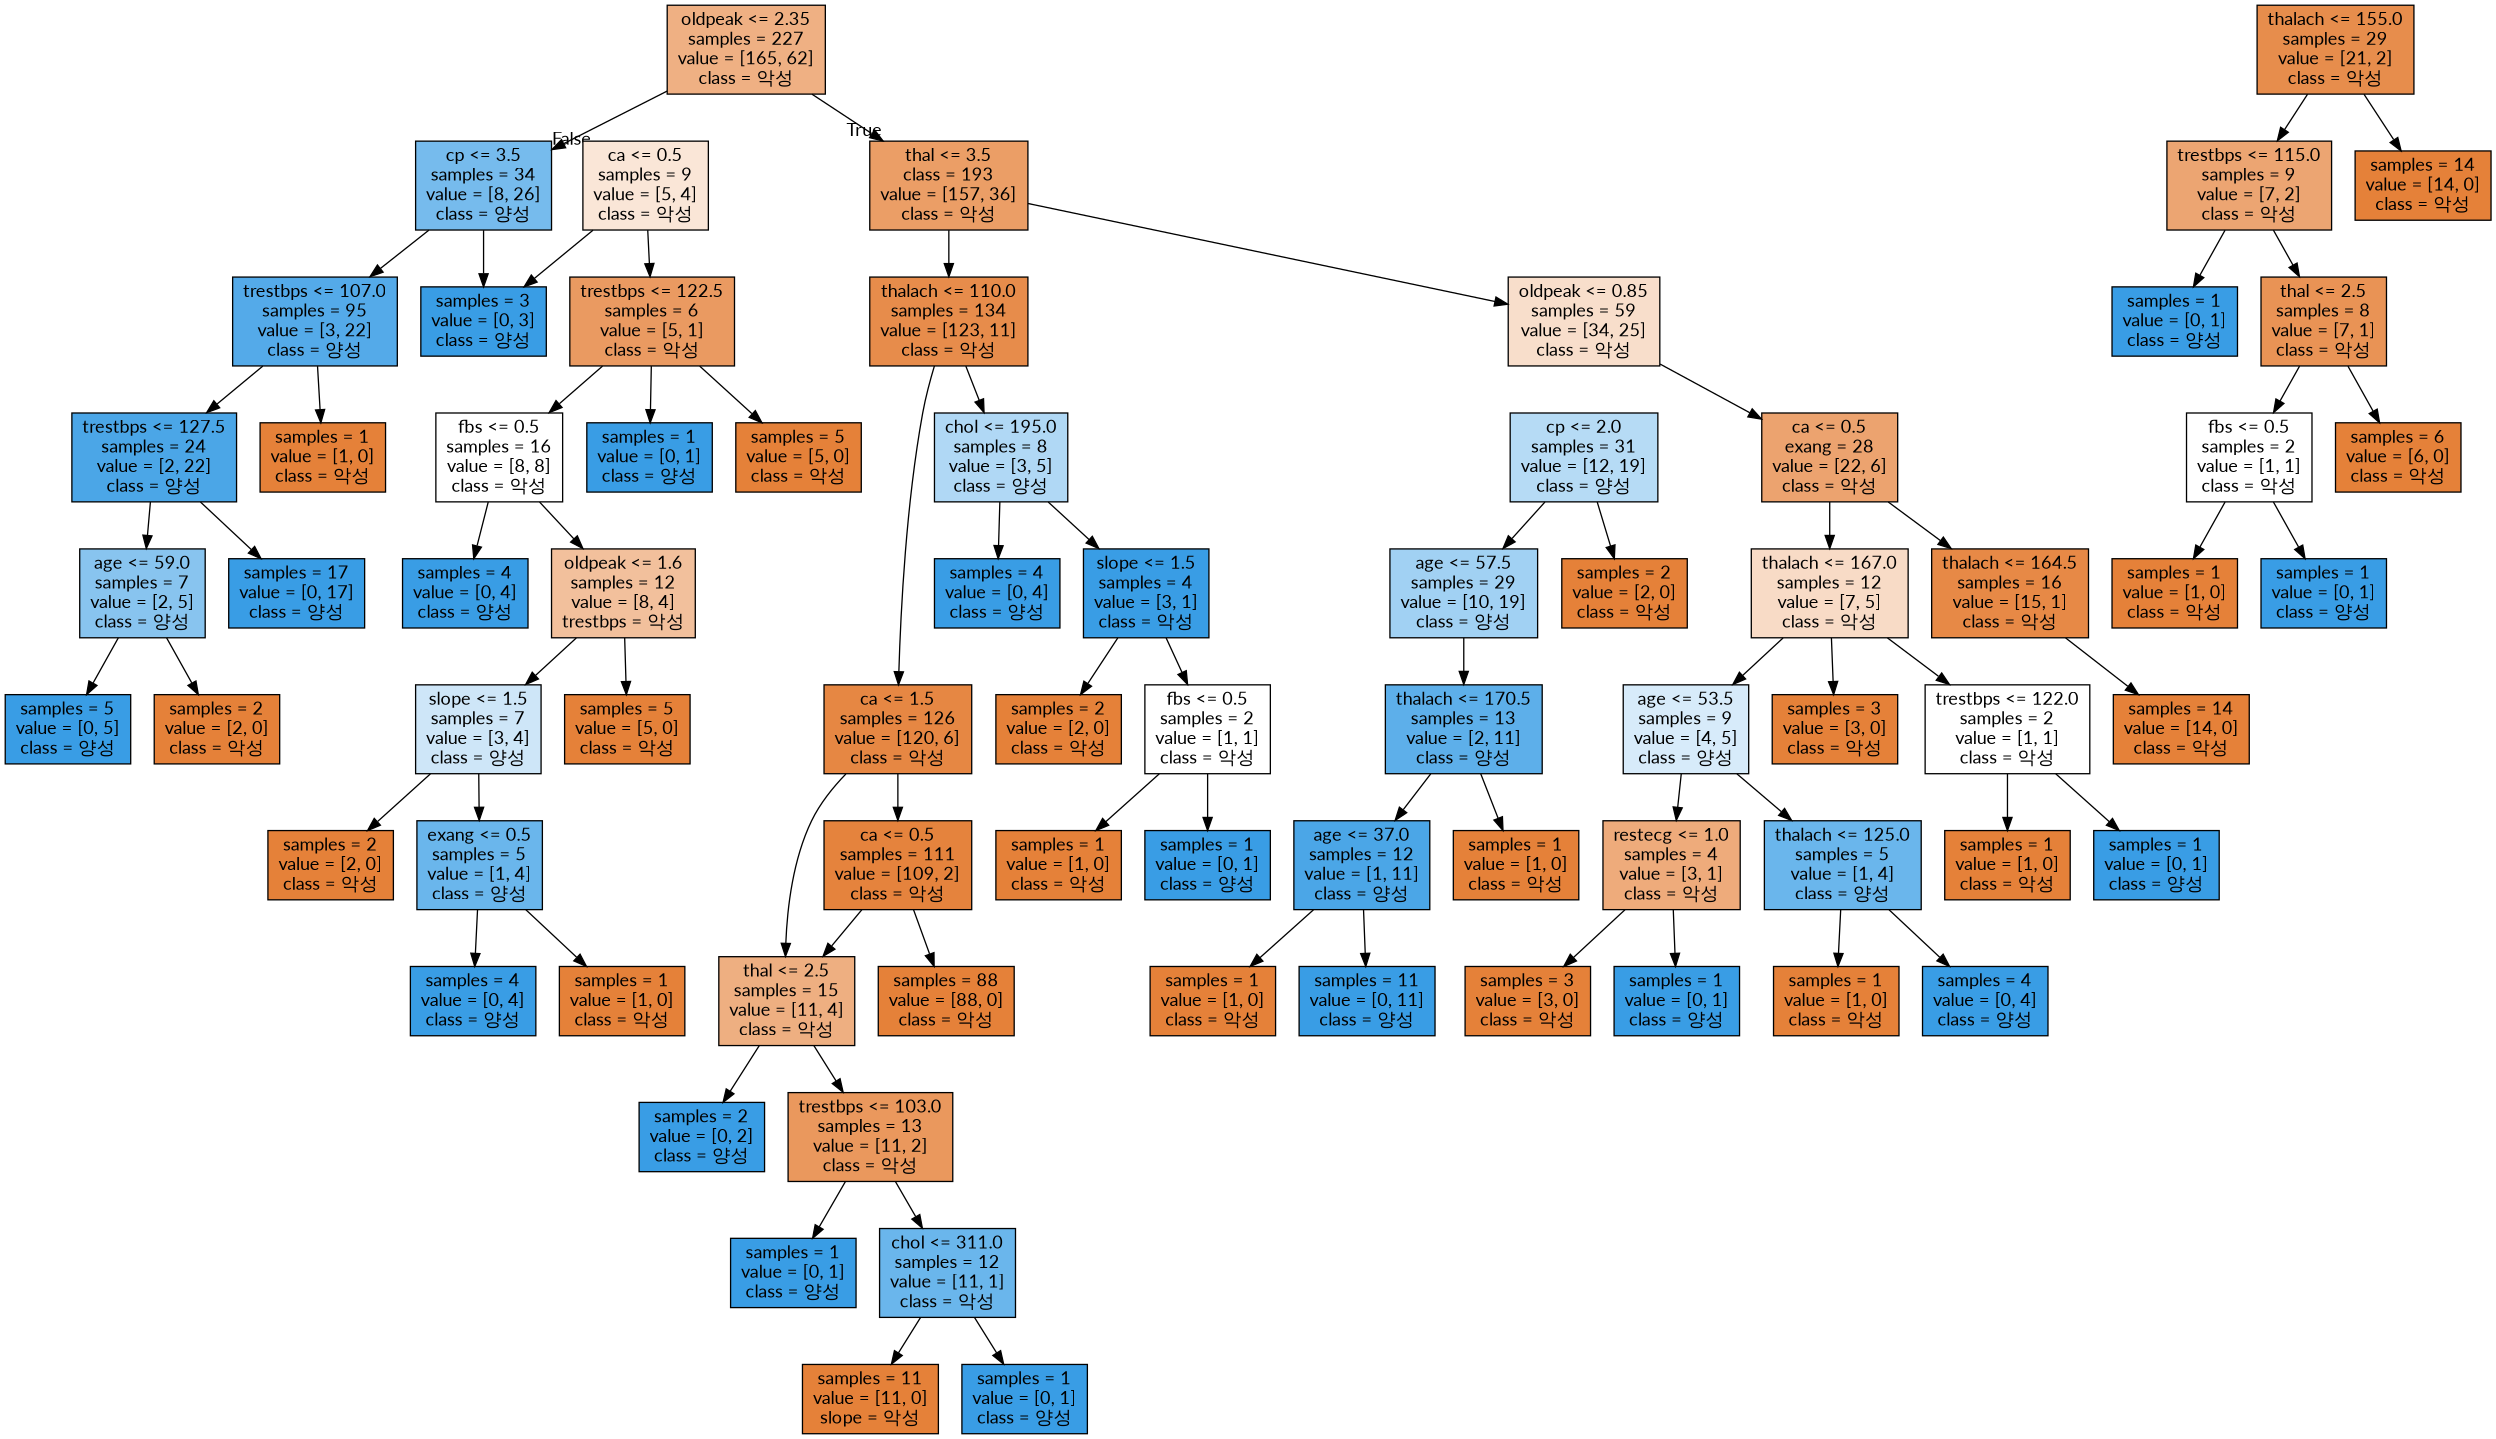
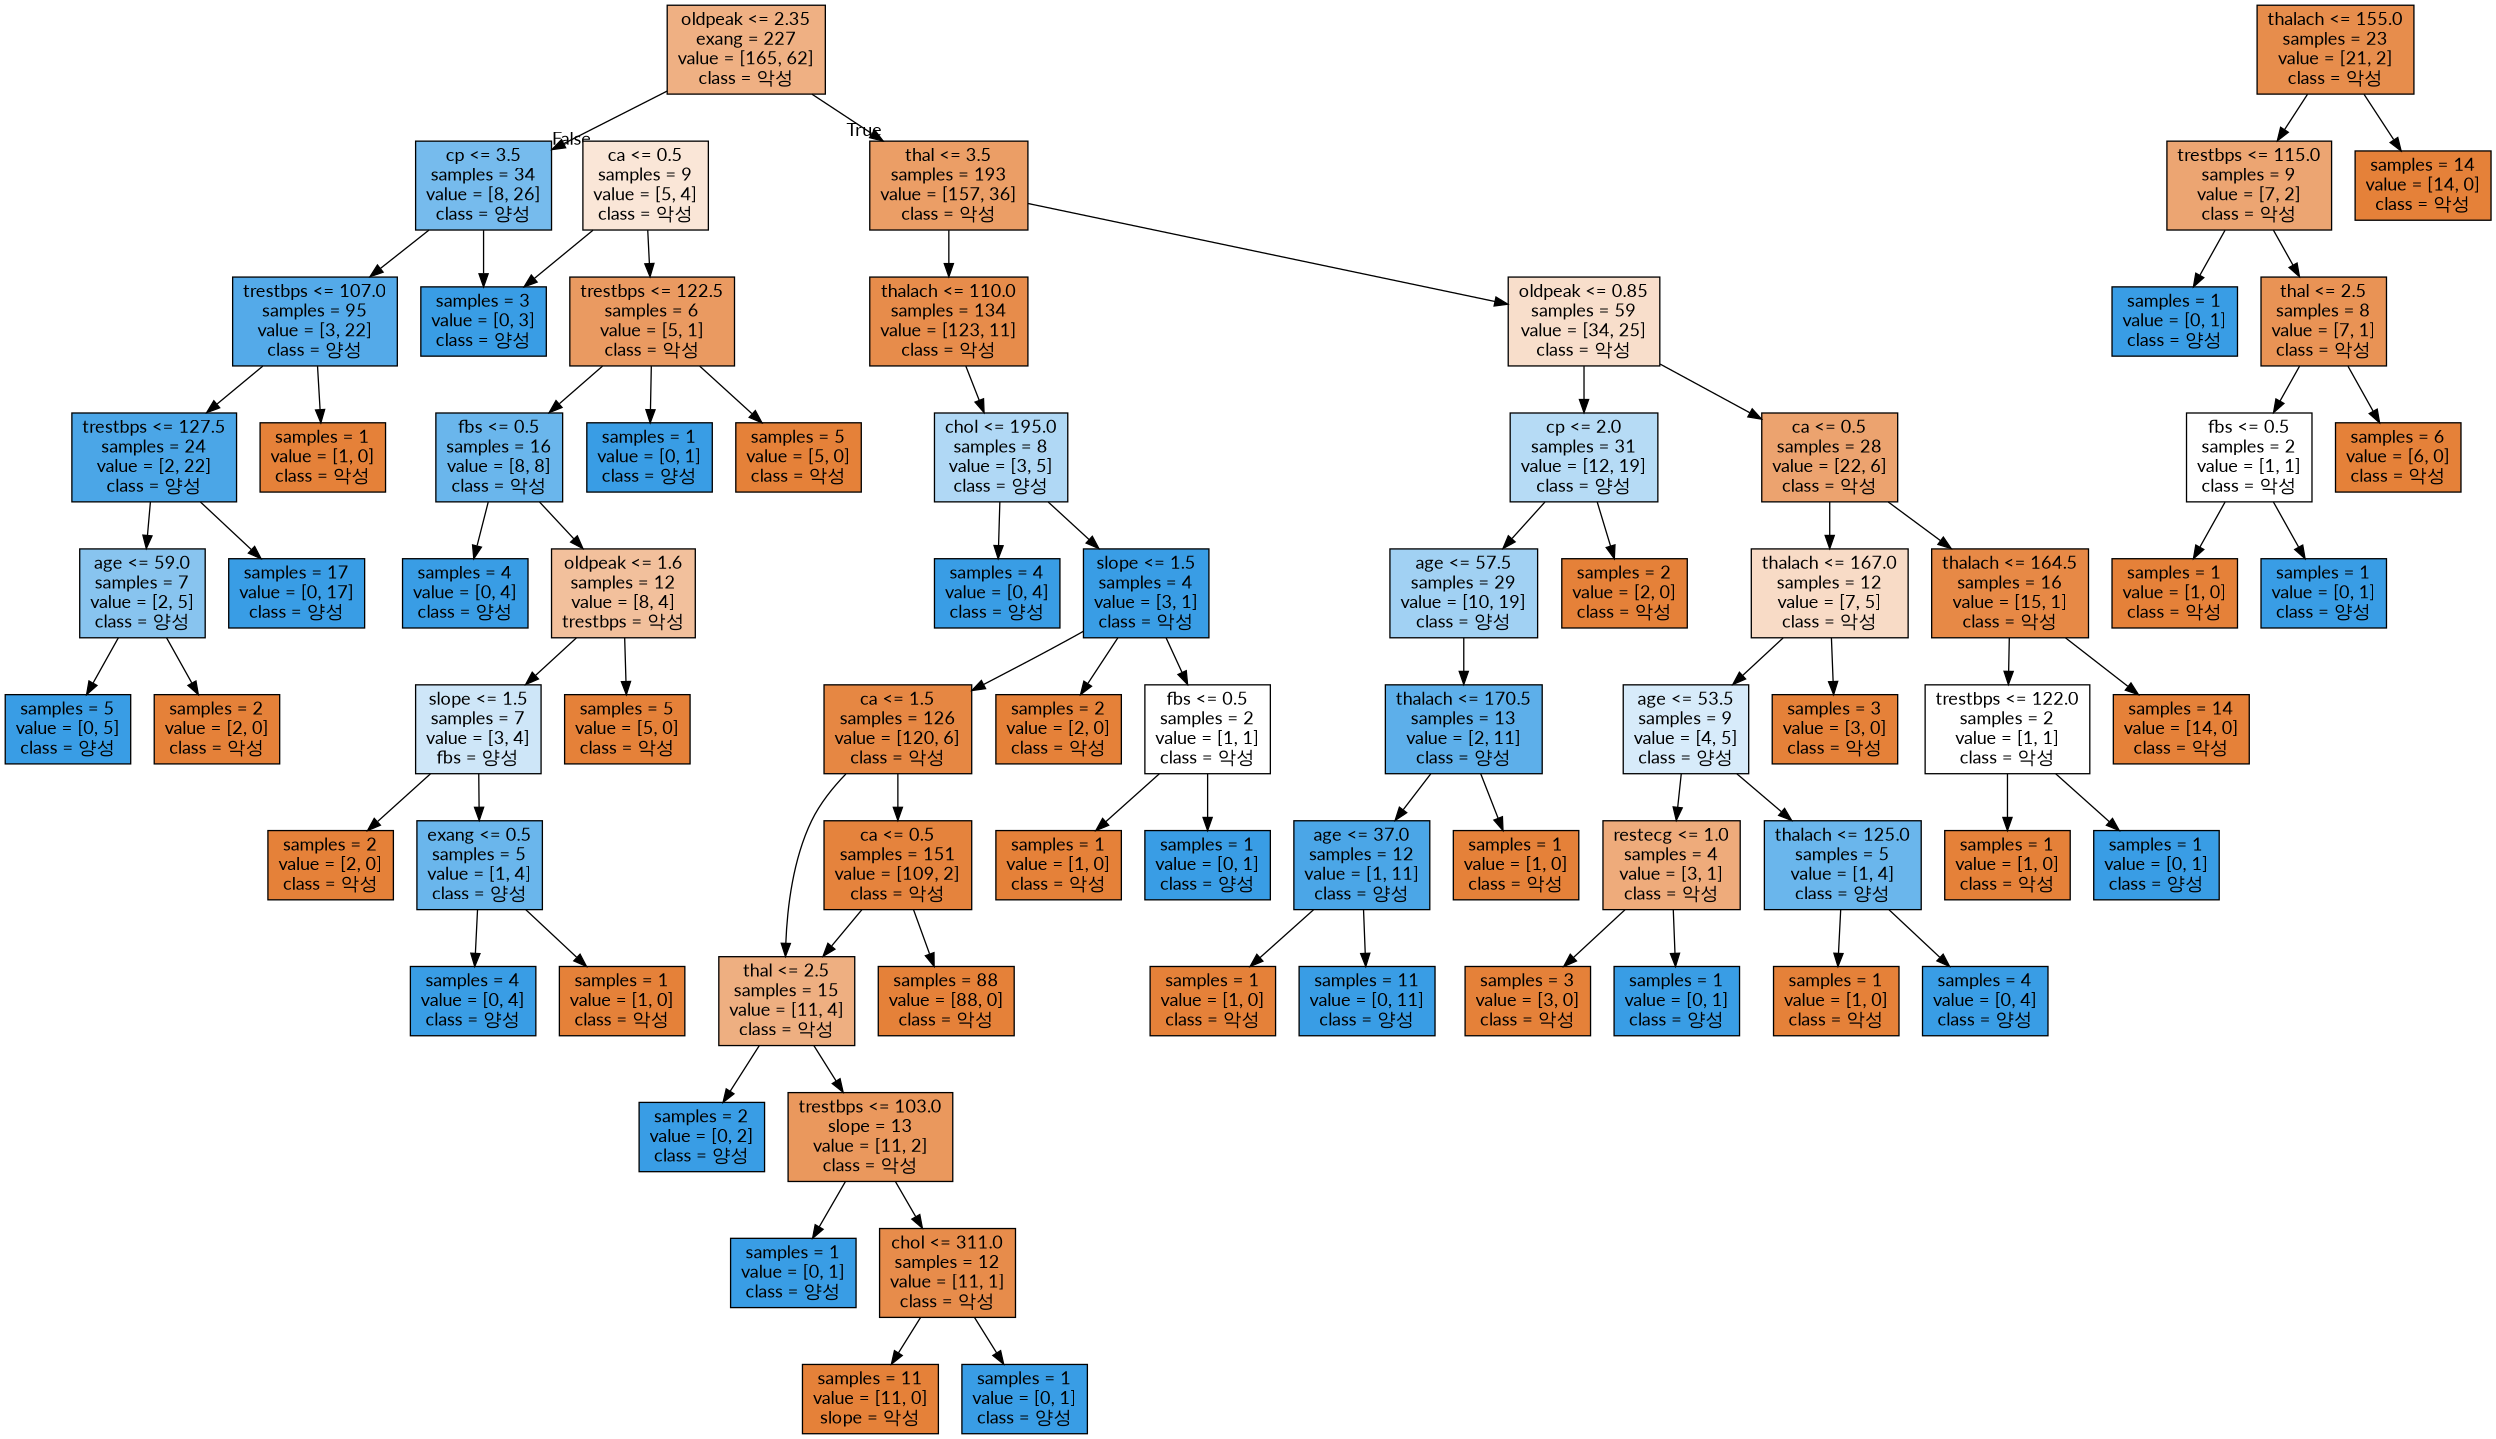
node "oldpeak <= 2.35 samples = 227 value = [165, 62] class = 악성": label "oldpeak <= 2.35 samples = 227 value = [165, 62] class = 악성" -> "oldpeak <= 2.35 exang = 227 value = [165, 62] class = 악성"
node "thalach <= 155.0 samples = 29 value = [21, 2] class = 악성": label "thalach <= 155.0 samples = 29 value = [21, 2] class = 악성" -> "thalach <= 155.0 samples = 23 value = [21, 2] class = 악성"
node "thal <= 3.5 class = 193 value = [157, 36] class = 악성": label "thal <= 3.5 class = 193 value = [157, 36] class = 악성" -> "thal <= 3.5 samples = 193 value = [157, 36] class = 악성"
edge "oldpeak <= 0.85 samples = 59 value = [34, 25] class = 악성" -> "cp <= 2.0 samples = 31 value = [12, 19] class = 양성": added
node "fbs <= 0.5 samples = 16 value = [8, 8] class = 악성": fillcolor #ffffff -> #6ab6ec
node "ca <= 0.5 exang = 28 value = [22, 6] class = 악성": label "ca <= 0.5 exang = 28 value = [22, 6] class = 악성" -> "ca <= 0.5 samples = 28 value = [22, 6] class = 악성"
edge "thalach <= 110.0 samples = 134 value = [123, 11] class = 악성" -> "ca <= 1.5 samples = 126 value = [120, 6] class = 악성": now "slope <= 1.5 samples = 4 value = [3, 1] class = 악성" -> "ca <= 1.5 samples = 126 value = [120, 6] class = 악성"
edge "thalach <= 167.0 samples = 12 value = [7, 5] class = 악성" -> "trestbps <= 122.0 samples = 2 value = [1, 1] class = 악성": now "thalach <= 164.5 samples = 16 value = [15, 1] class = 악성" -> "trestbps <= 122.0 samples = 2 value = [1, 1] class = 악성"
node "slope <= 1.5 samples = 7 value = [3, 4] class = 양성": label "slope <= 1.5 samples = 7 value = [3, 4] class = 양성" -> "slope <= 1.5 samples = 7 value = [3, 4] fbs = 양성"
node "ca <= 0.5 samples = 111 value = [109, 2] class = 악성": label "ca <= 0.5 samples = 111 value = [109, 2] class = 악성" -> "ca <= 0.5 samples = 151 value = [109, 2] class = 악성"
node "trestbps <= 103.0 samples = 13 value = [11, 2] class = 악성": label "trestbps <= 103.0 samples = 13 value = [11, 2] class = 악성" -> "trestbps <= 103.0 slope = 13 value = [11, 2] class = 악성"
node "chol <= 311.0 samples = 12 value = [11, 1] class = 악성": fillcolor #6ab6ec -> #e78c4b
